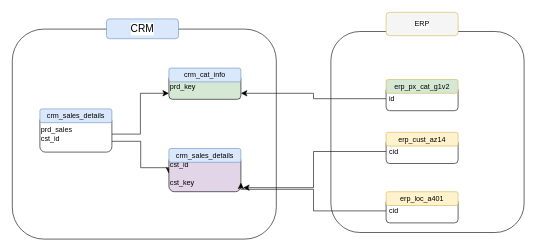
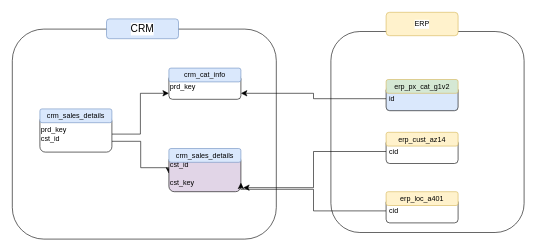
node "ERP": fillcolor #f5f5f5 -> #fff2cc
node "prd_key": fillcolor #d5e8d4 -> #ffffff
node "id": fillcolor #ffffff -> #dae8fc
node "prd_sales cst_id": label "prd_sales cst_id" -> "prd_key cst_id"
